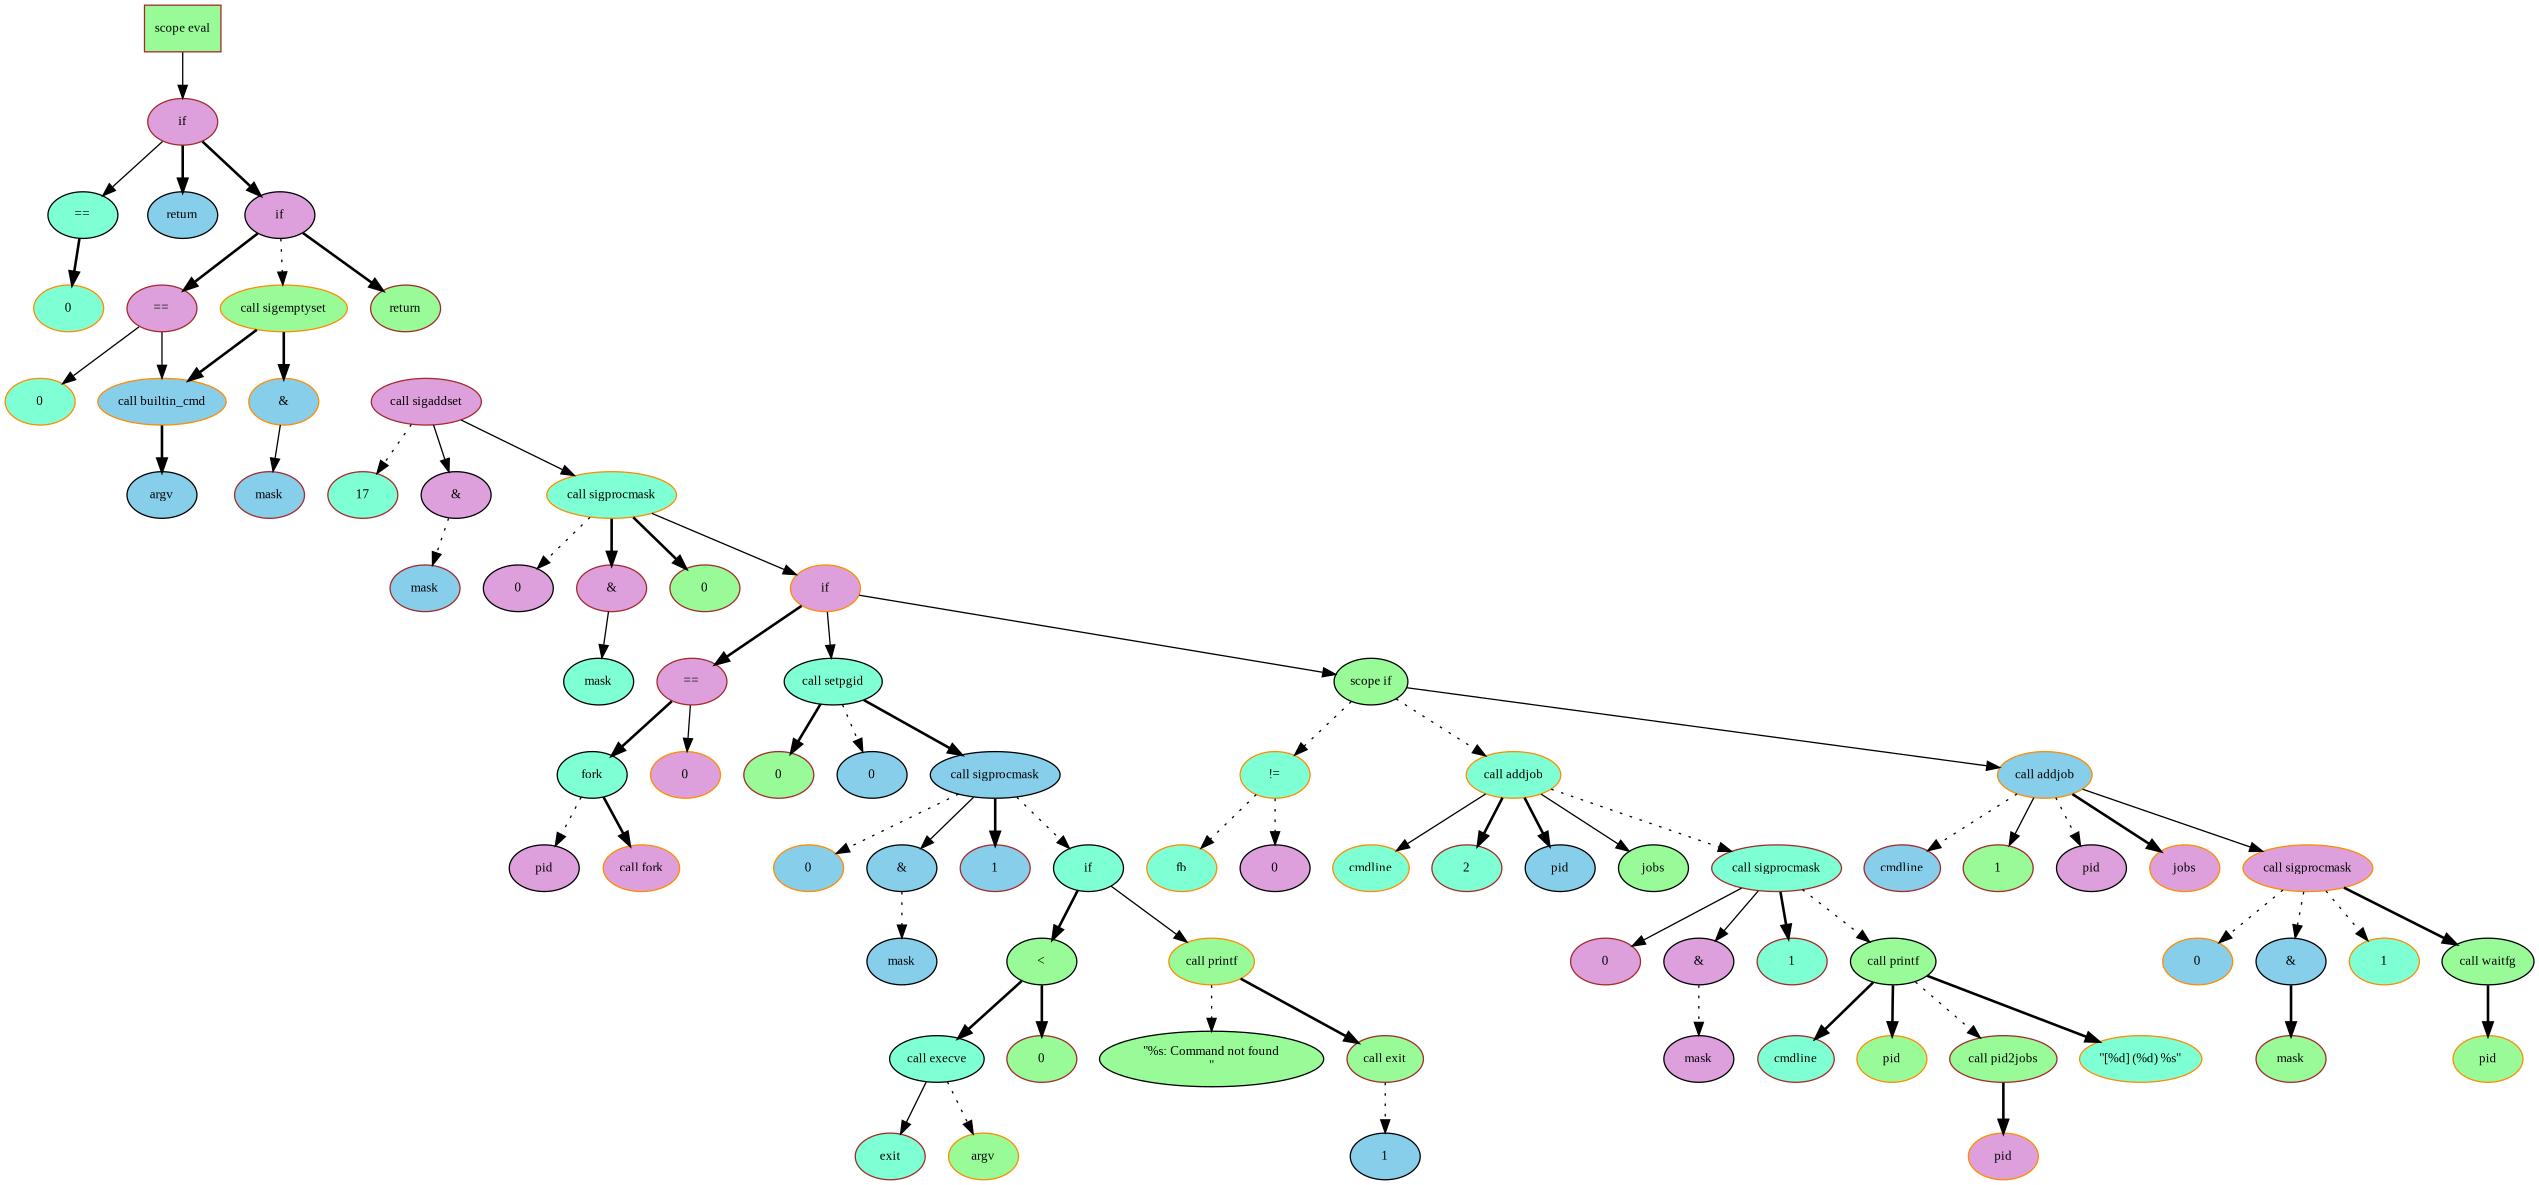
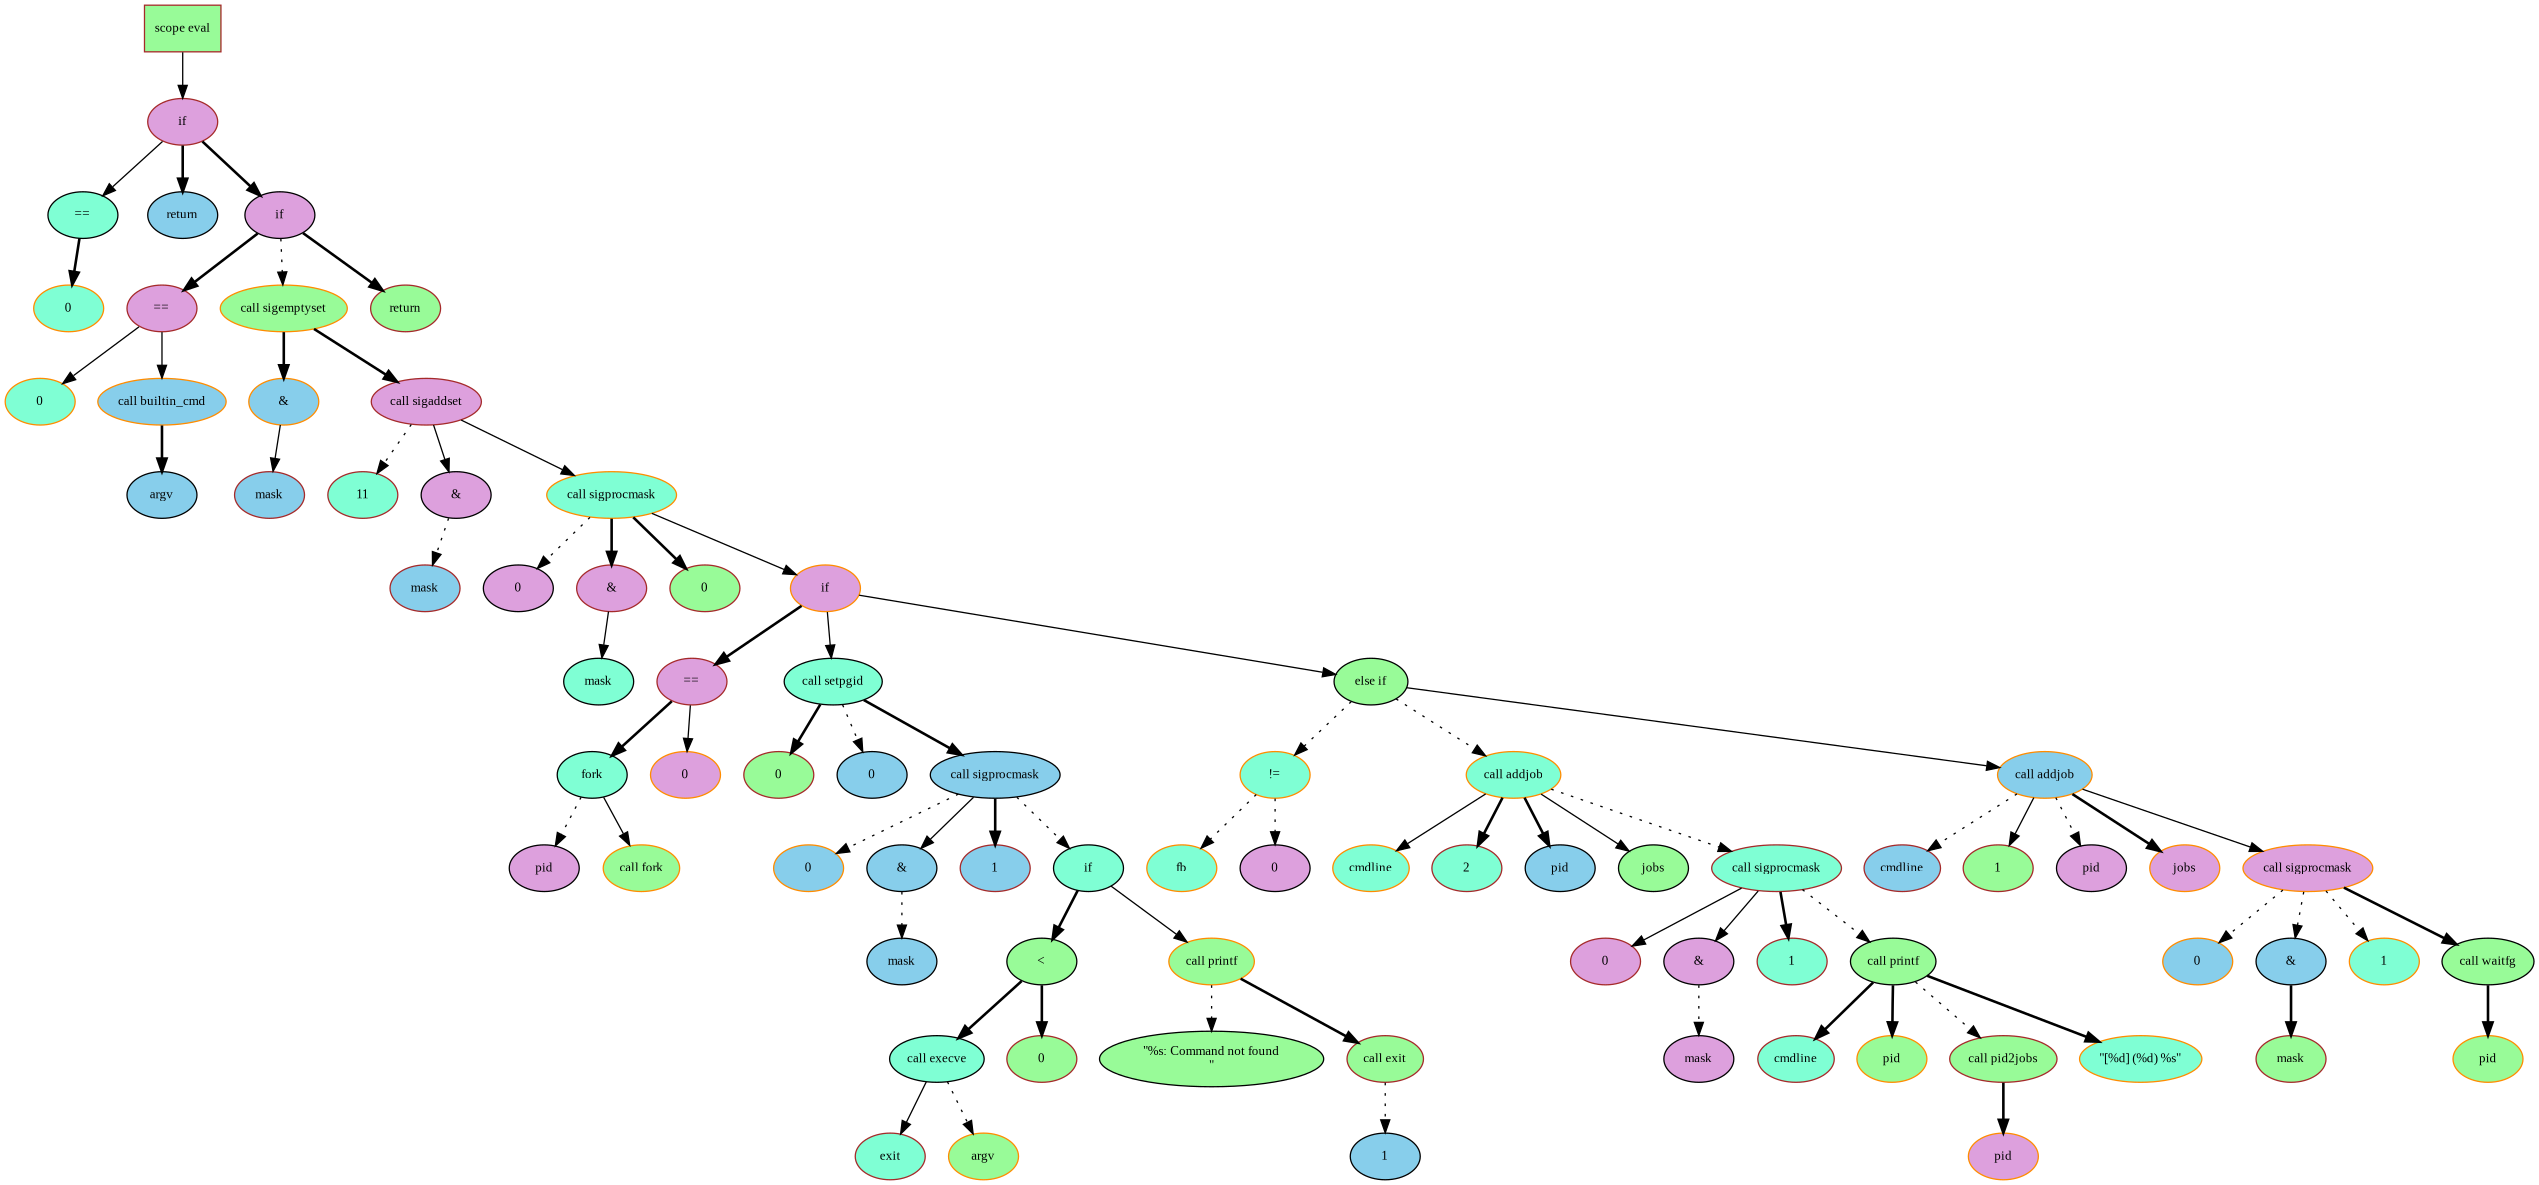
edge "call sigemptyset" -> "call builtin_cmd": now "call sigemptyset" -> "call sigaddset"
node "17": label "17" -> "11"
node "scope if": label "scope if" -> "else if"
edge "fork" -> "call fork": style bold -> solid
node "call fork": fillcolor plum -> palegreen
